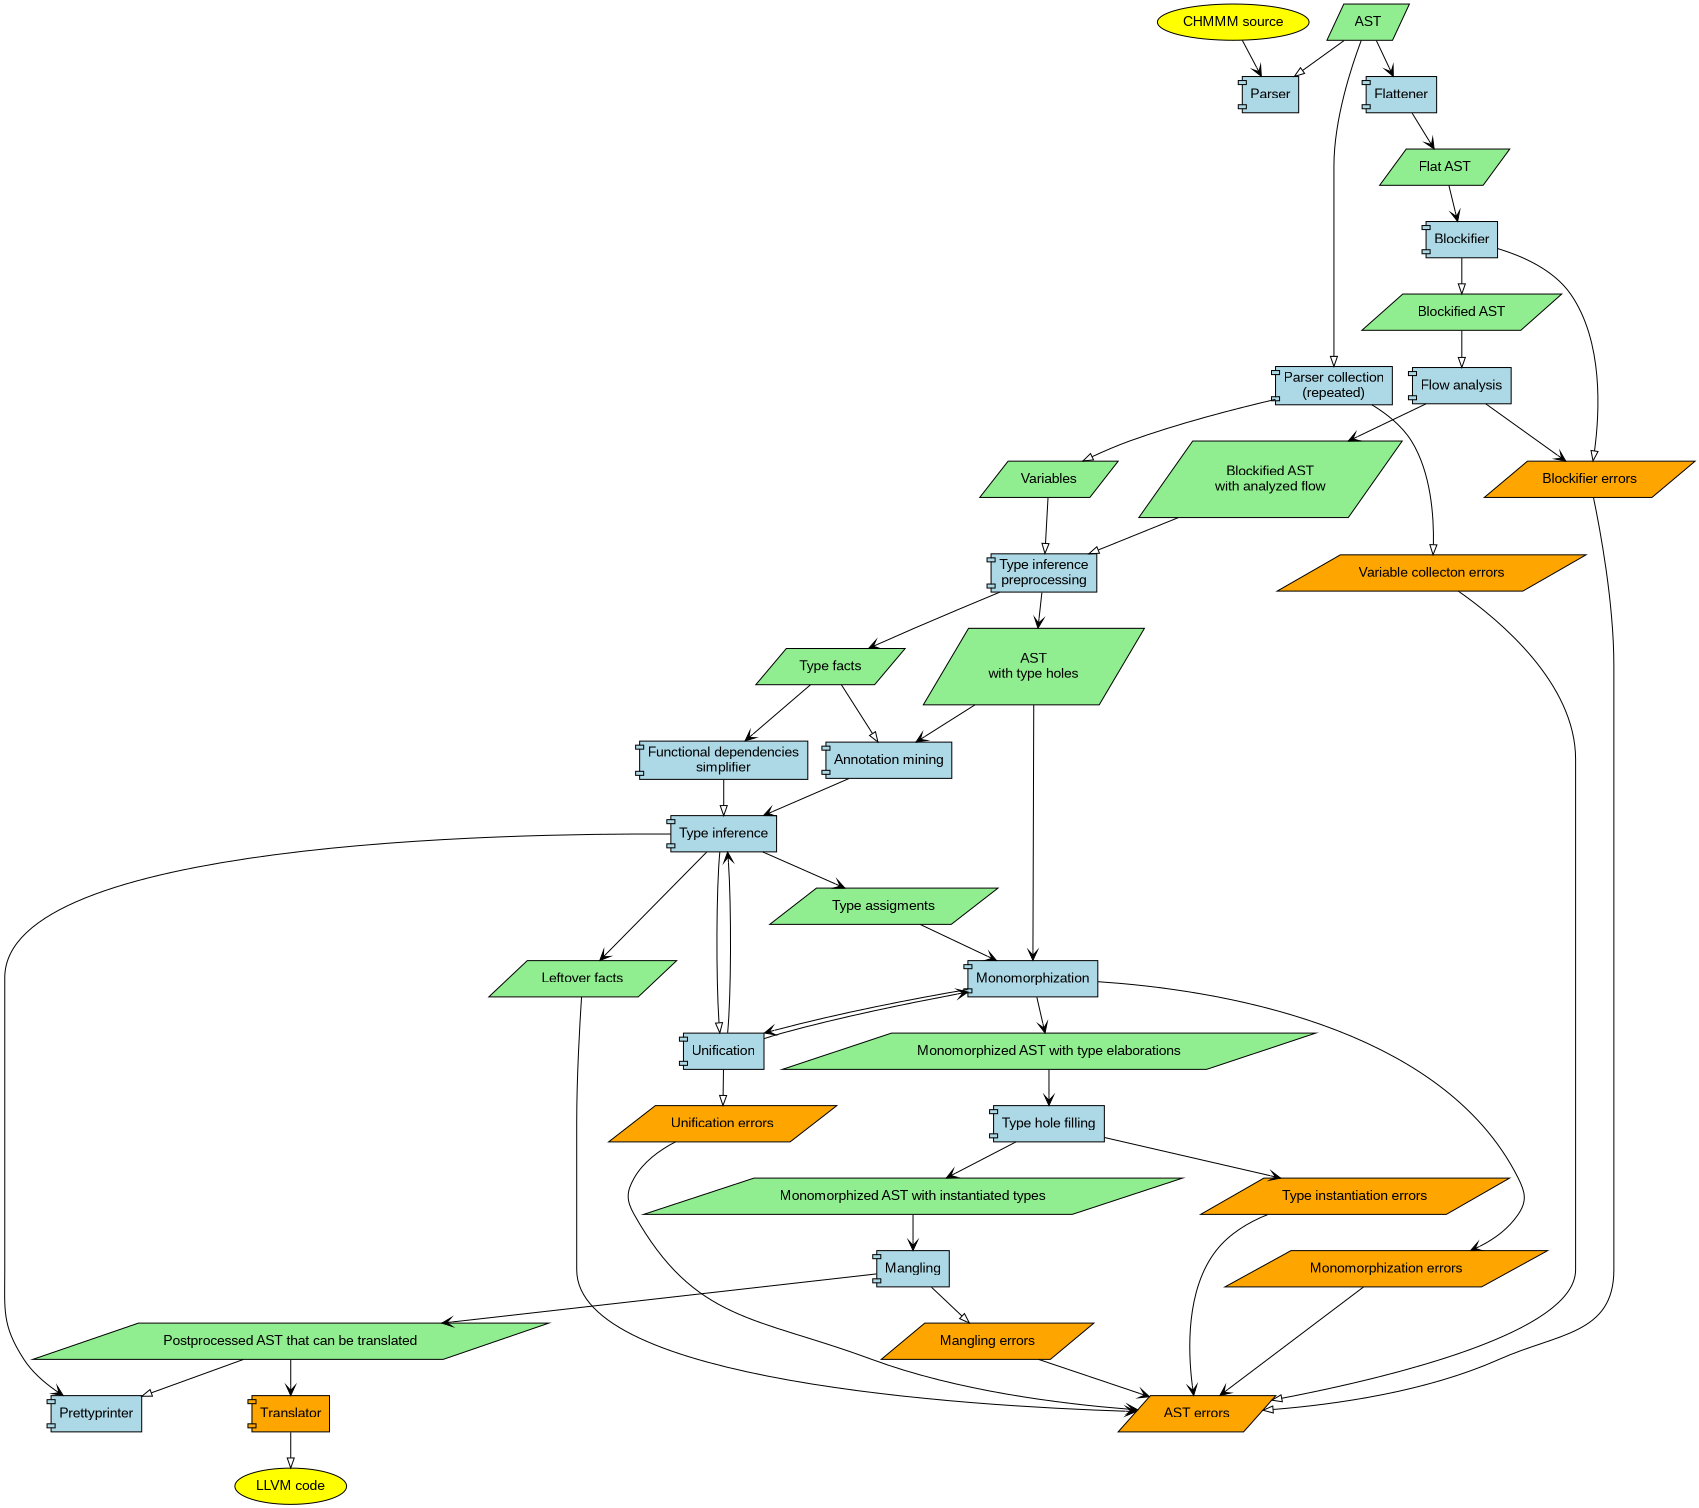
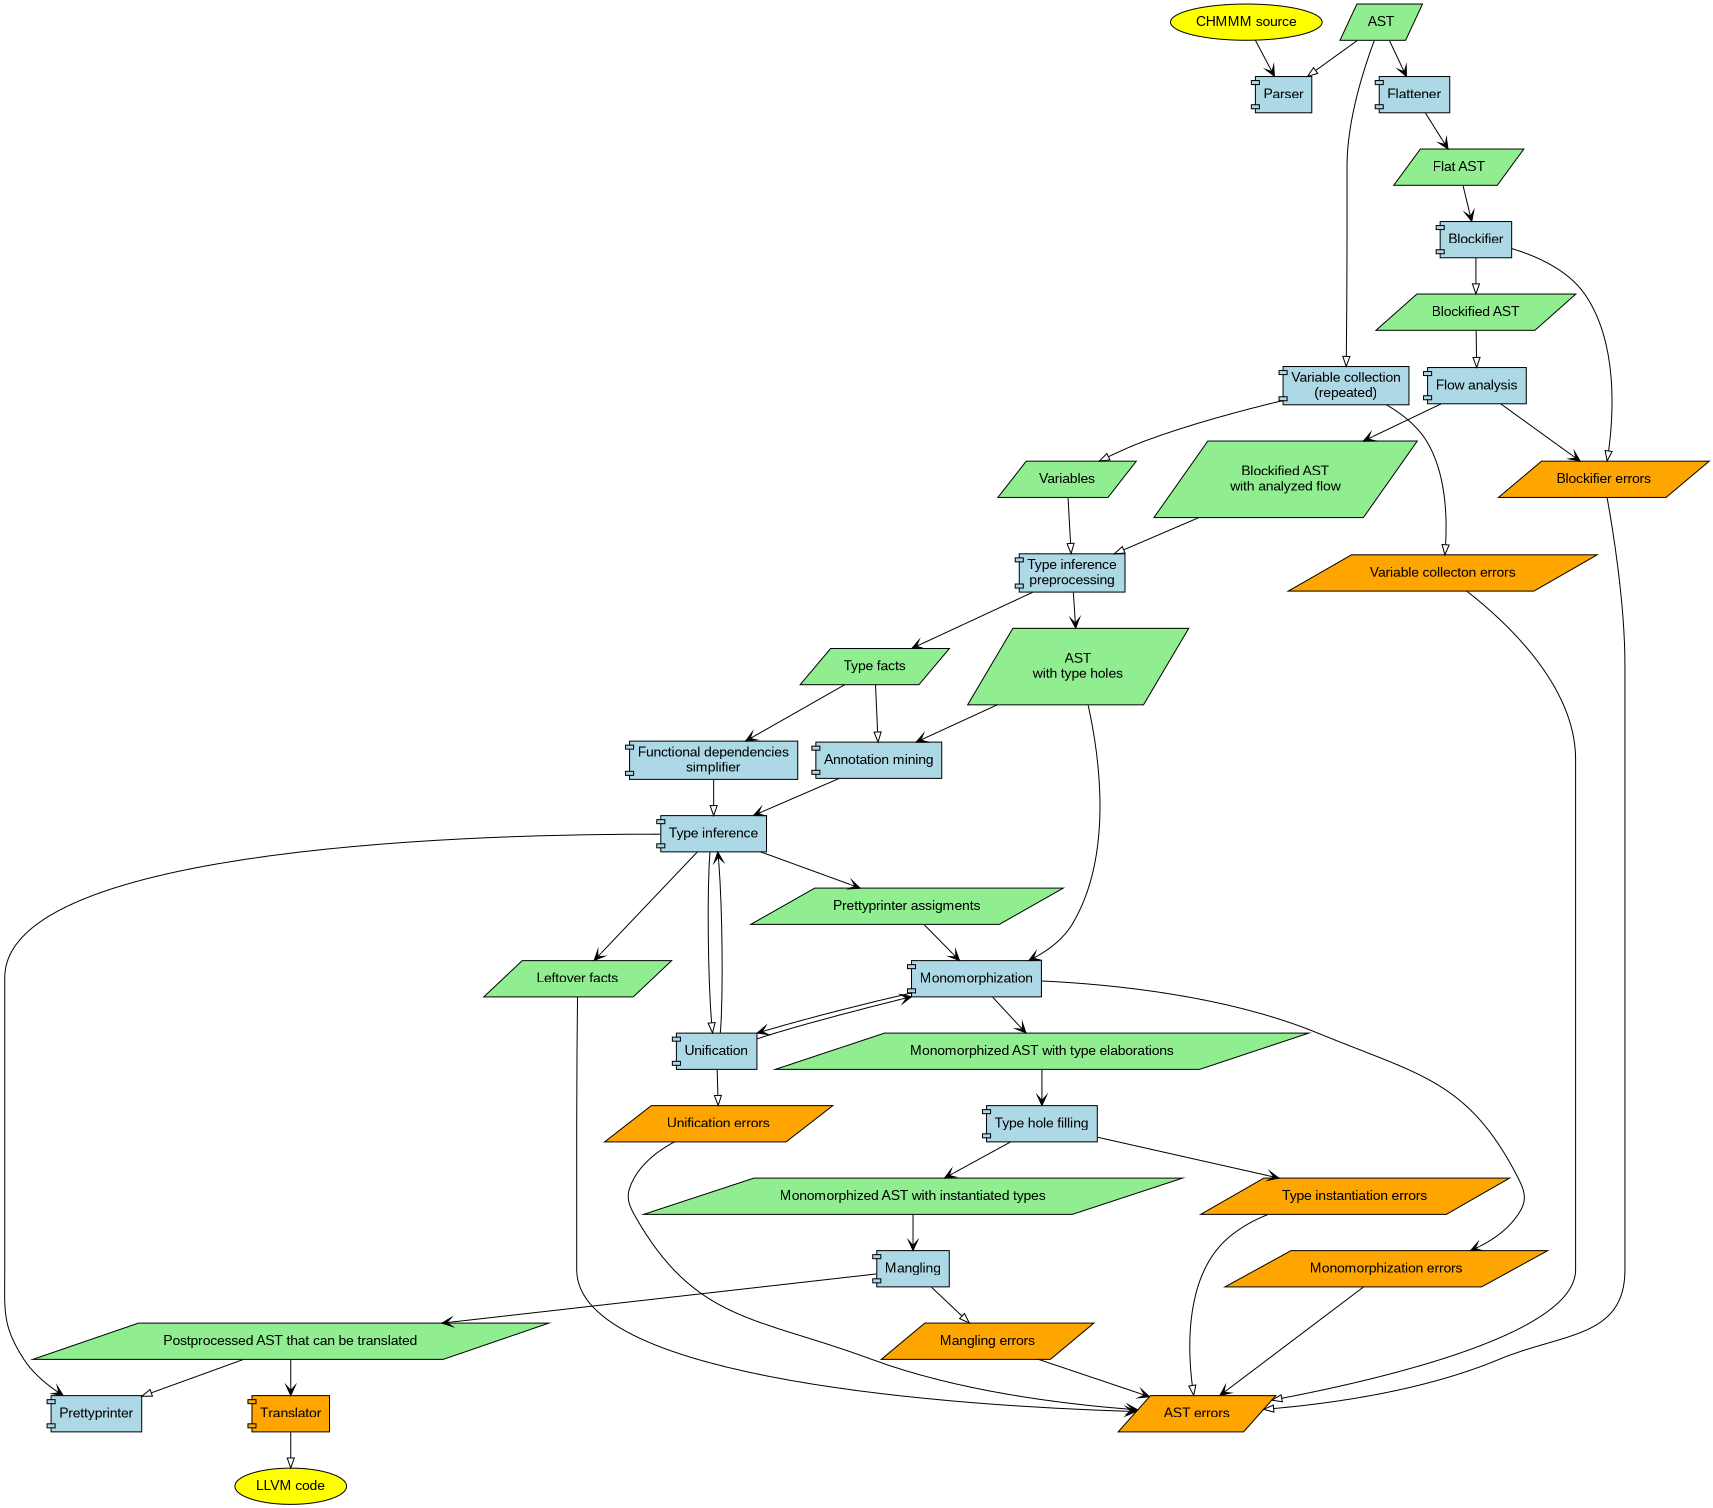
node "Parser collection (repeated)": label "Parser collection (repeated)" -> "Variable collection (repeated)"
node "Type assigments": label "Type assigments" -> "Prettyprinter assigments"
edge "Type instantiation errors" -> "AST errors": arrowhead vee -> onormal
